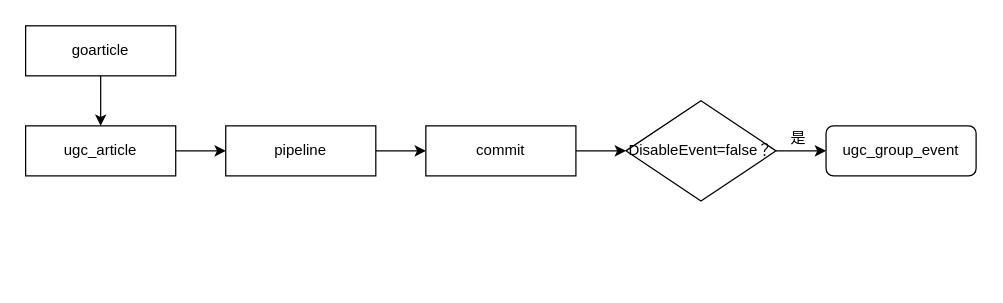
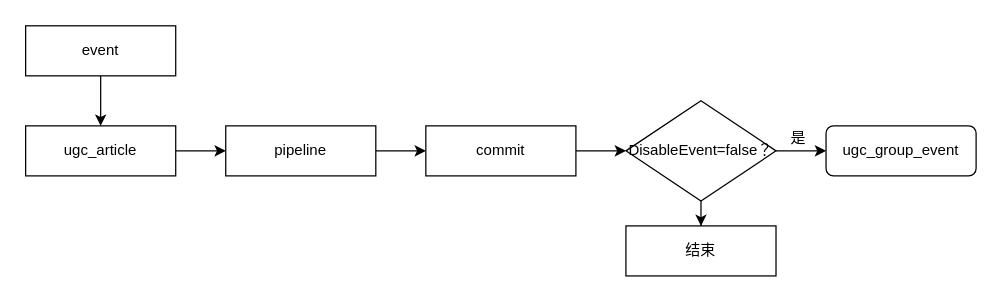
node "goarticle": label "goarticle" -> "event"
edge "DisableEvent=false？" -> "结束": added
node "结束": added
